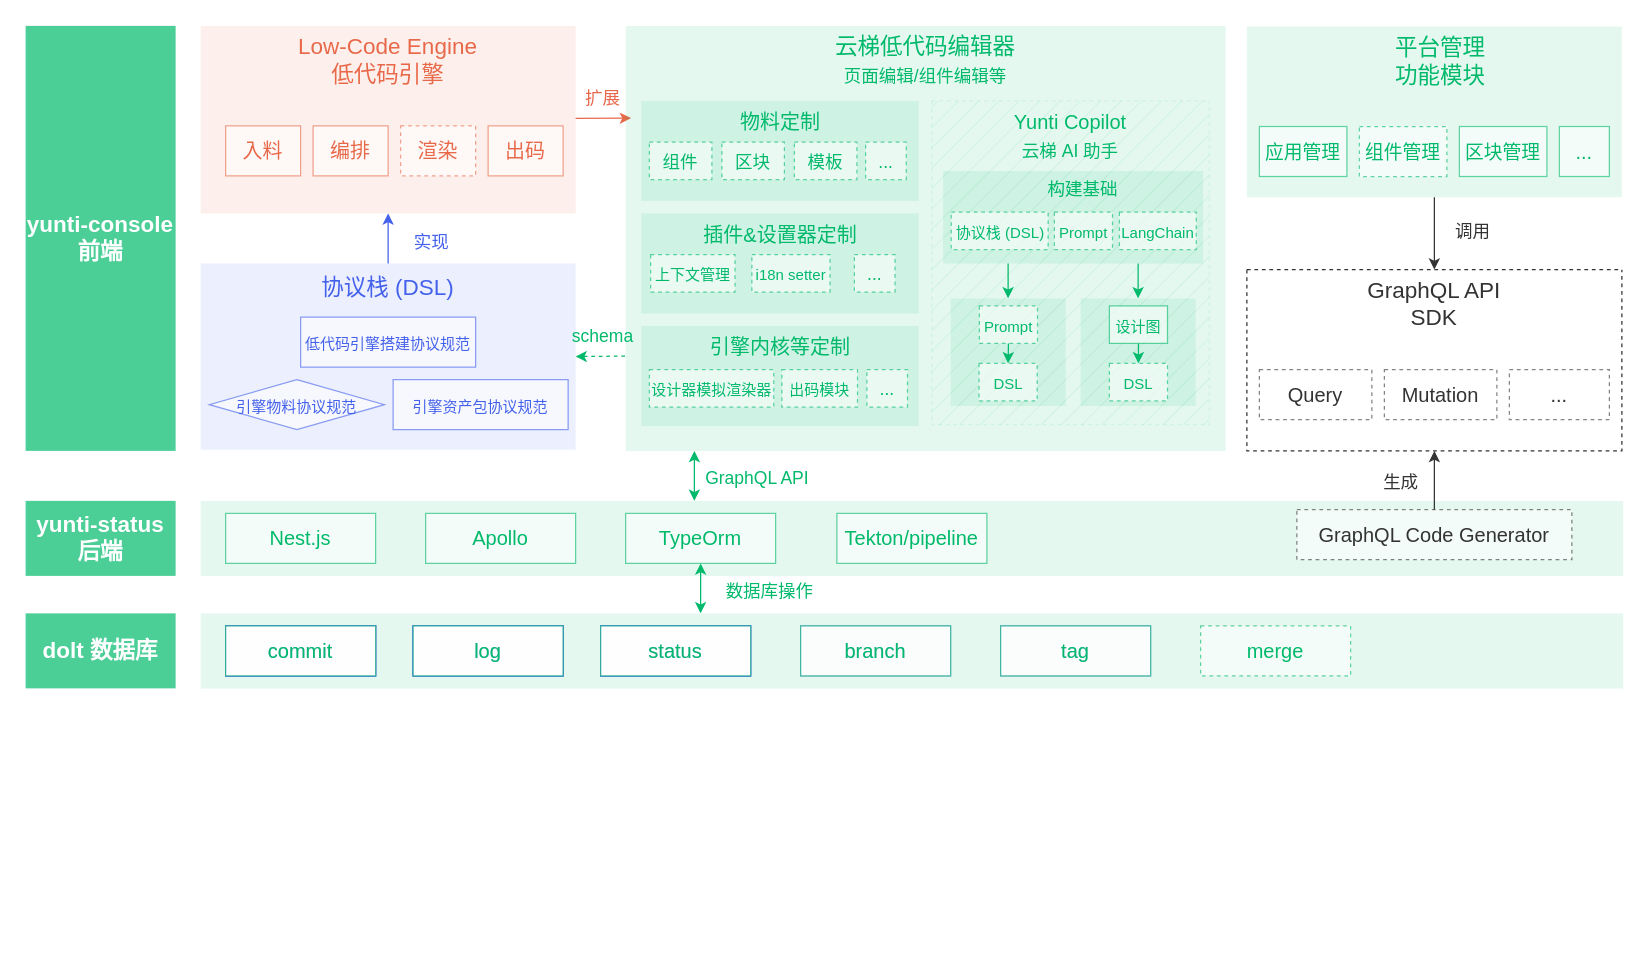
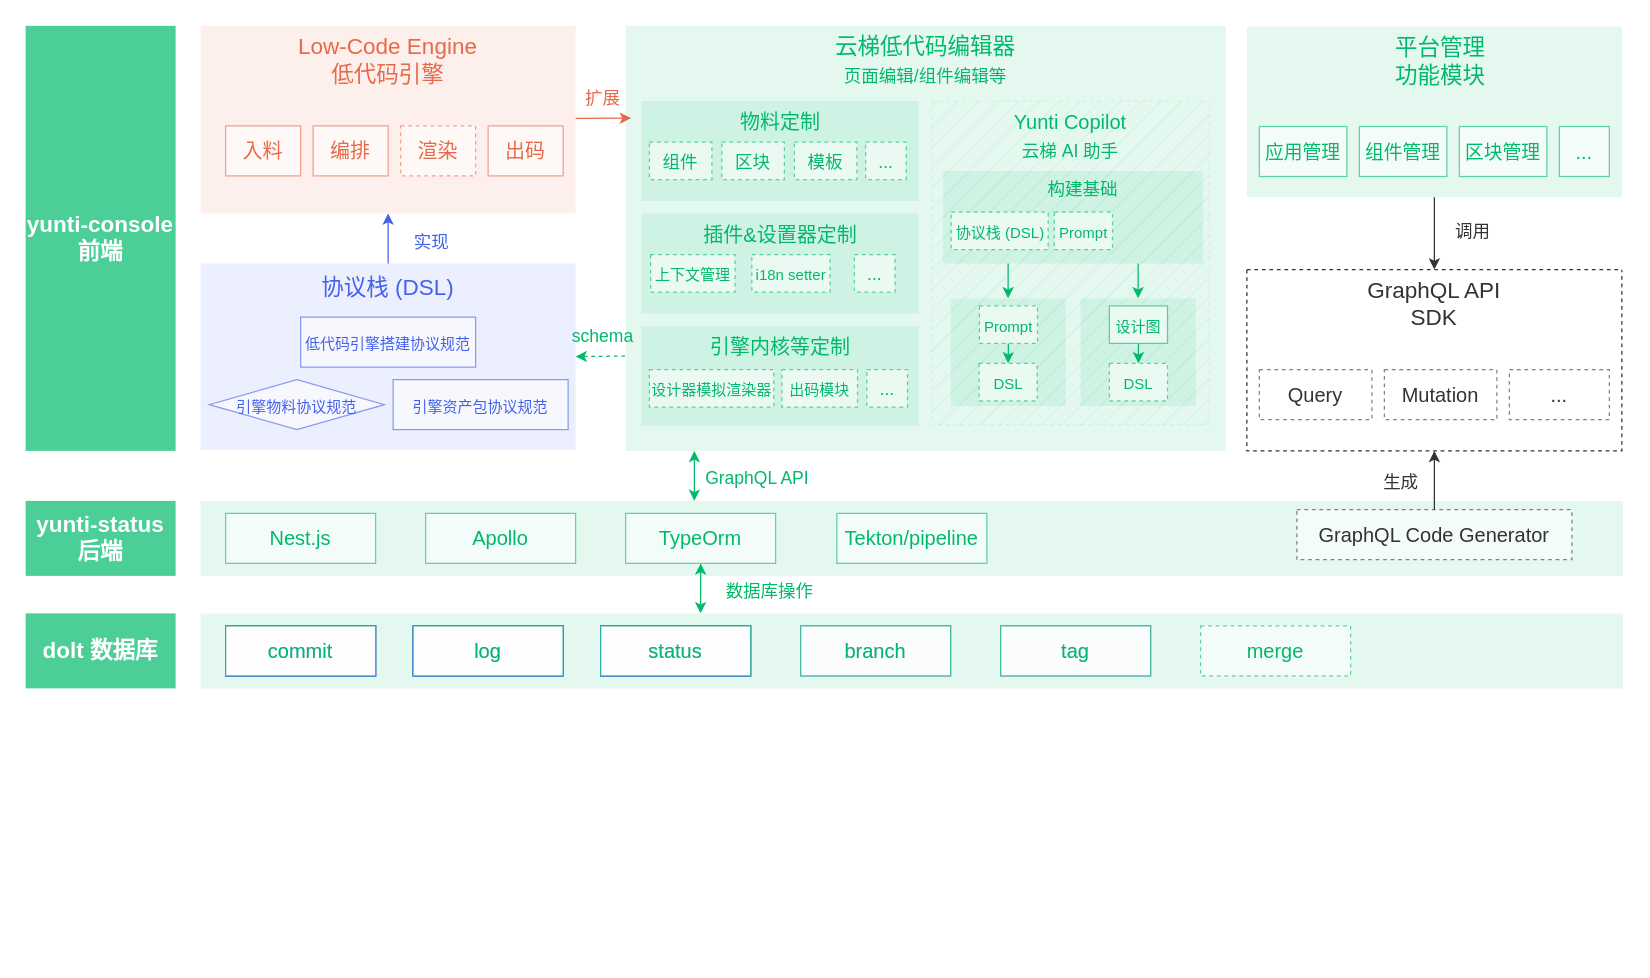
node "组件管理": style dashed -> solid
node "LangChain": removed
